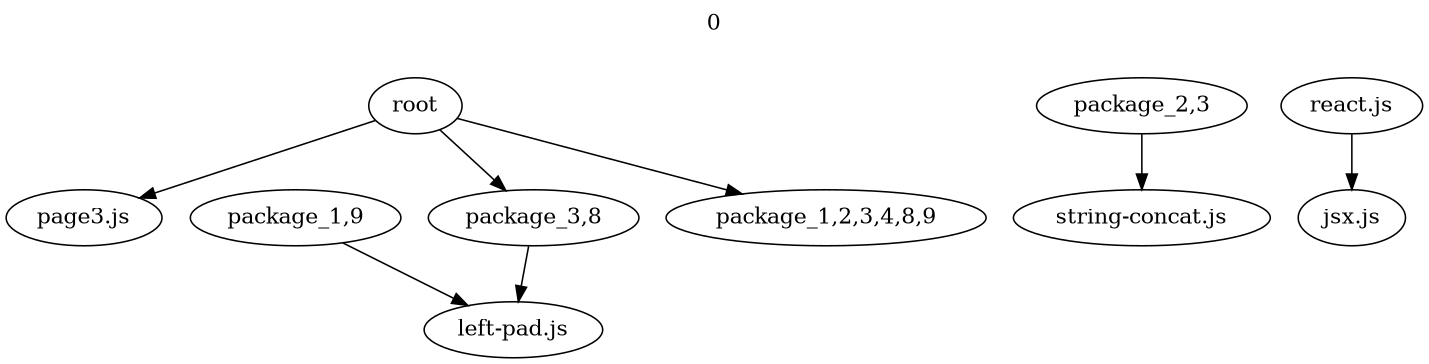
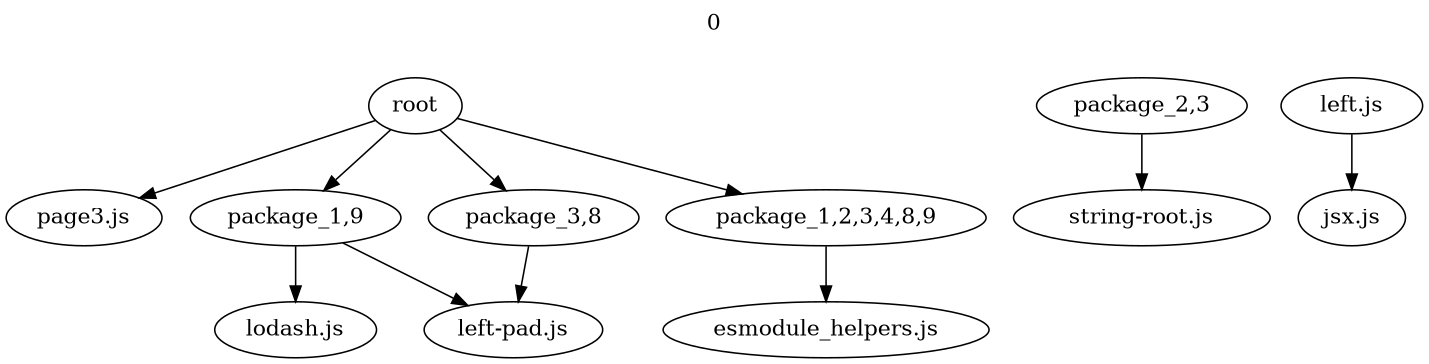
node "react.js": label "react.js" -> "left.js"
edge "root" -> "package_1,9": added
node "string-concat.js": label "string-concat.js" -> "string-root.js"
node "lodash.js": added
node "esmodule_helpers.js": added
